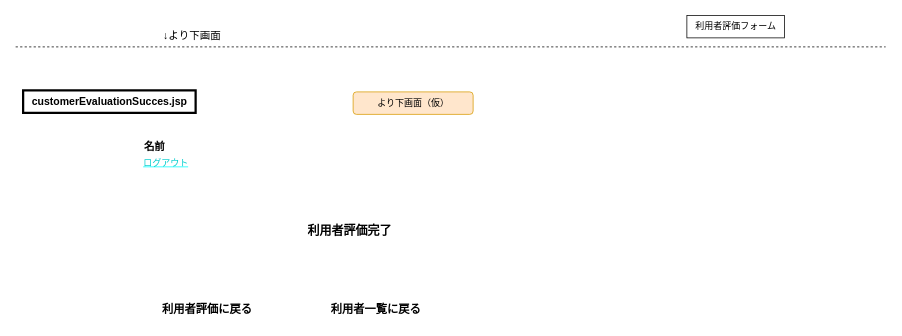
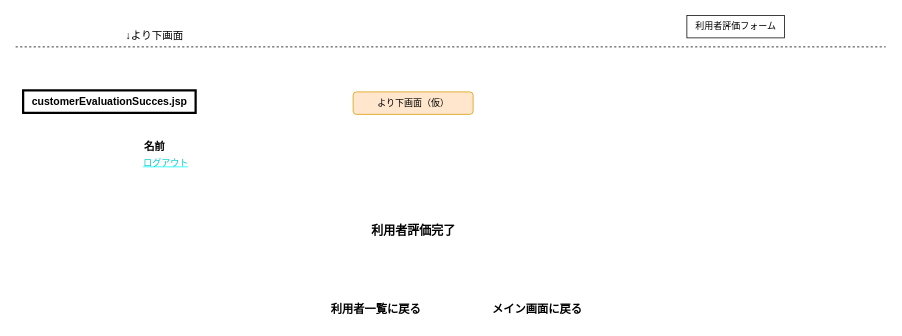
node "↓より下画面": moved (192, 36) -> (154, 36)
node "利用者評価完了": moved (349, 231) -> (413, 231)
node "利用者評価に戻る": removed
node "メイン画面に戻る": added
